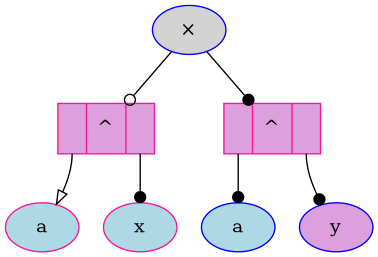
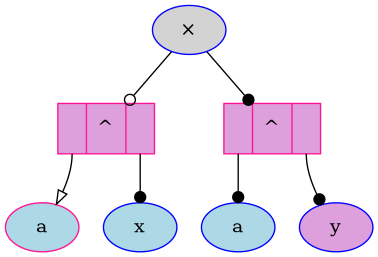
node "x": color deeppink -> blue
